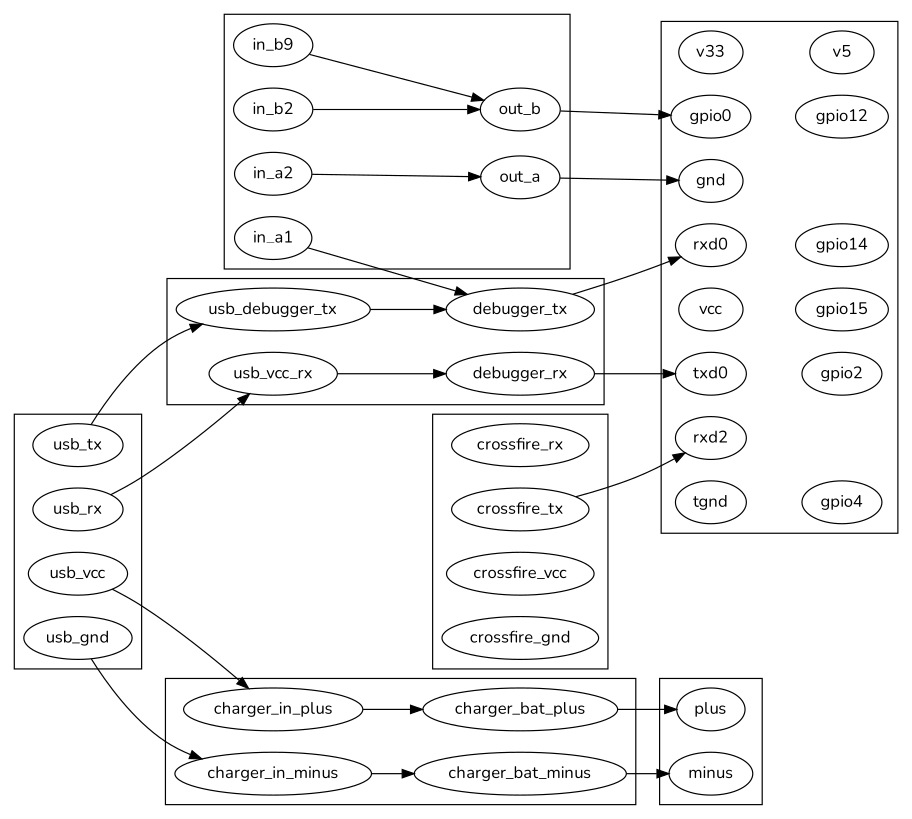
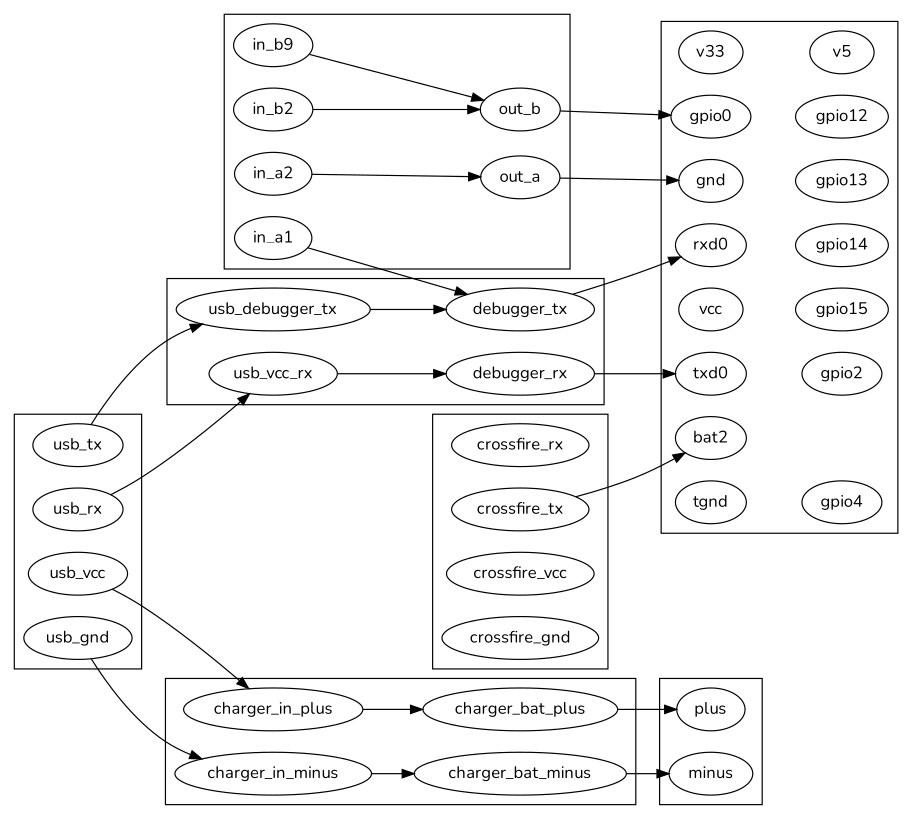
node "gpio13": added
node "rxd2": label "rxd2" -> "bat2"
